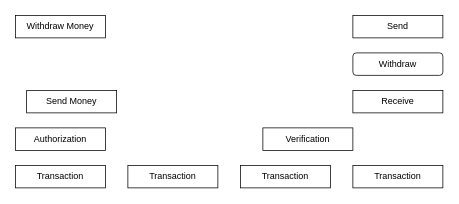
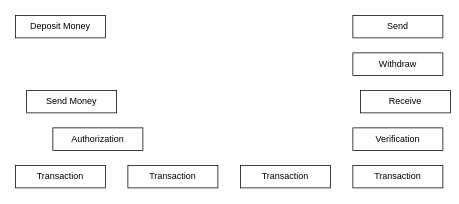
node "Withdraw Money": label "Withdraw Money" -> "Deposit Money"
node "Withdraw": shape rounded rectangle -> rectangle
node "Receive": moved (398, 102) -> (405, 102)
node "Authorization": moved (60, 139) -> (98, 139)
node "Verification": moved (308, 139) -> (398, 139)
